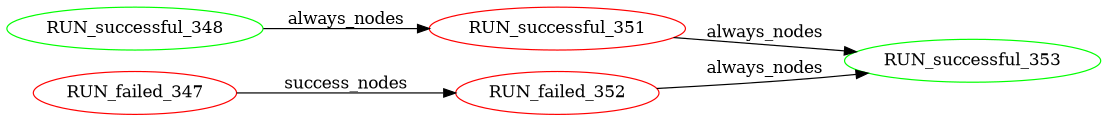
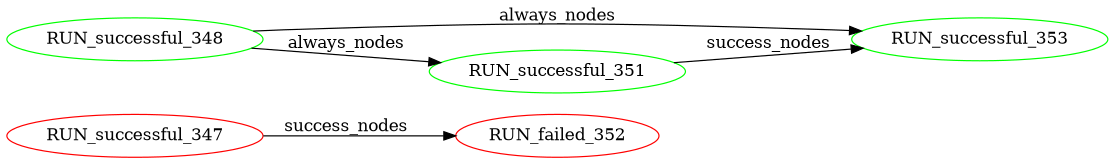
node "RUN_successful_351": color red -> green
edge "RUN_successful_351" -> "RUN_successful_353": label "always_nodes" -> "success_nodes"
edge "RUN_failed_352" -> "RUN_successful_353": now "RUN_successful_348" -> "RUN_successful_353"
node "RUN_failed_347": label "RUN_failed_347" -> "RUN_successful_347"
